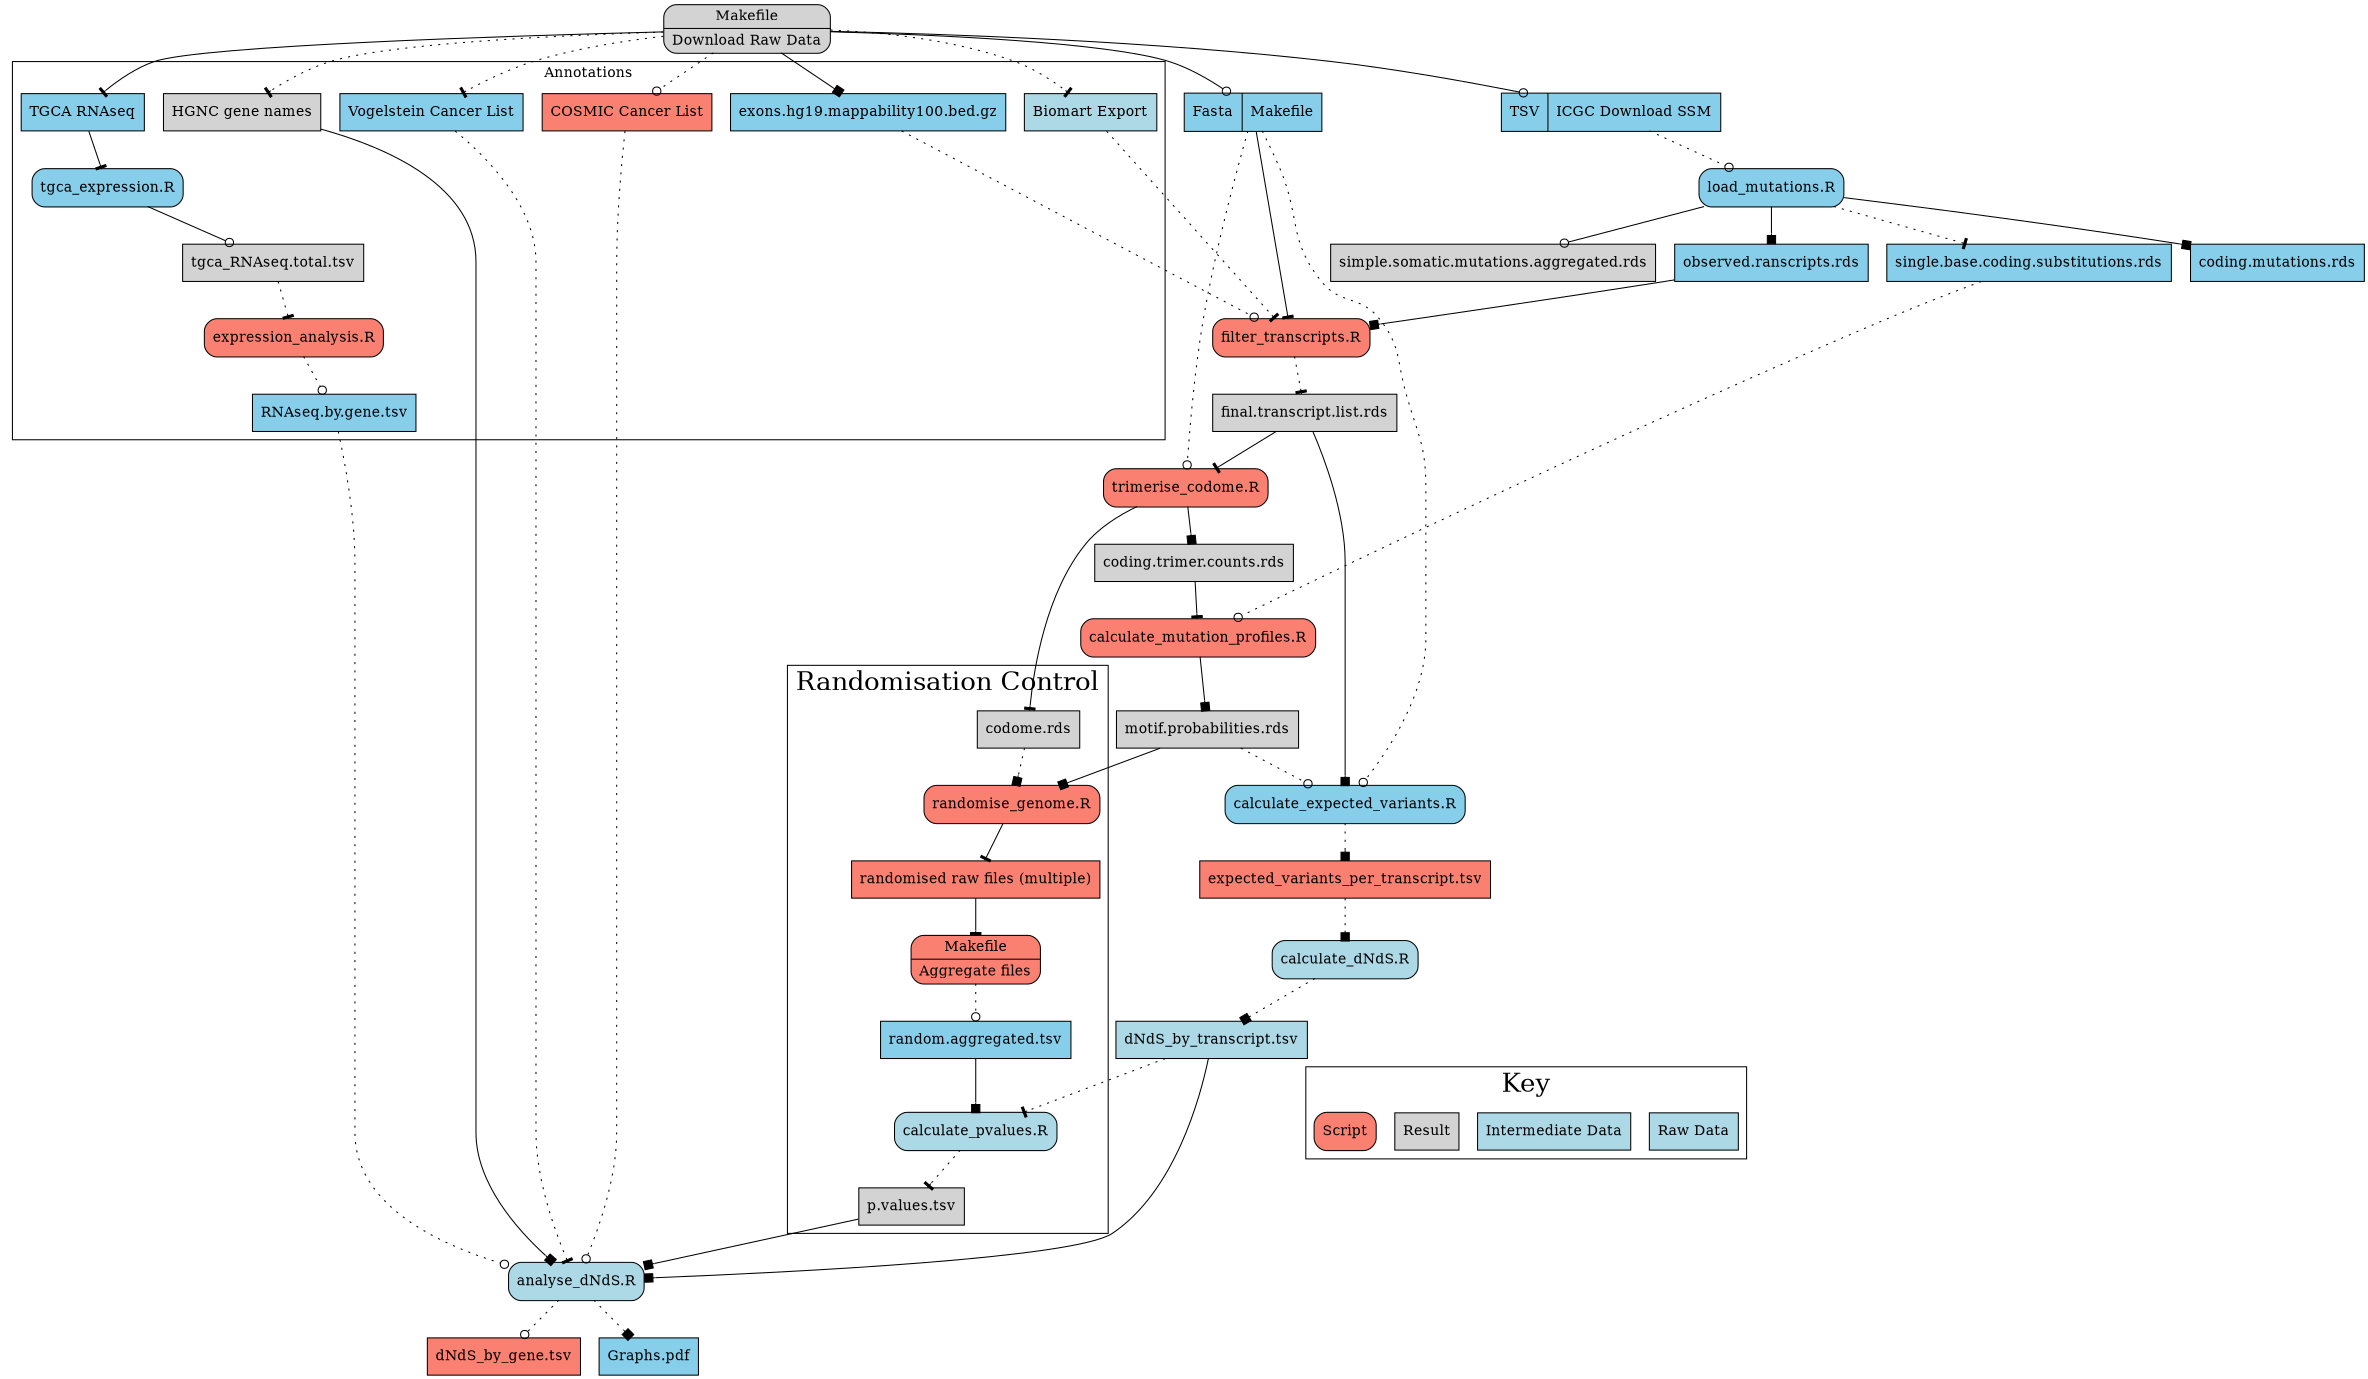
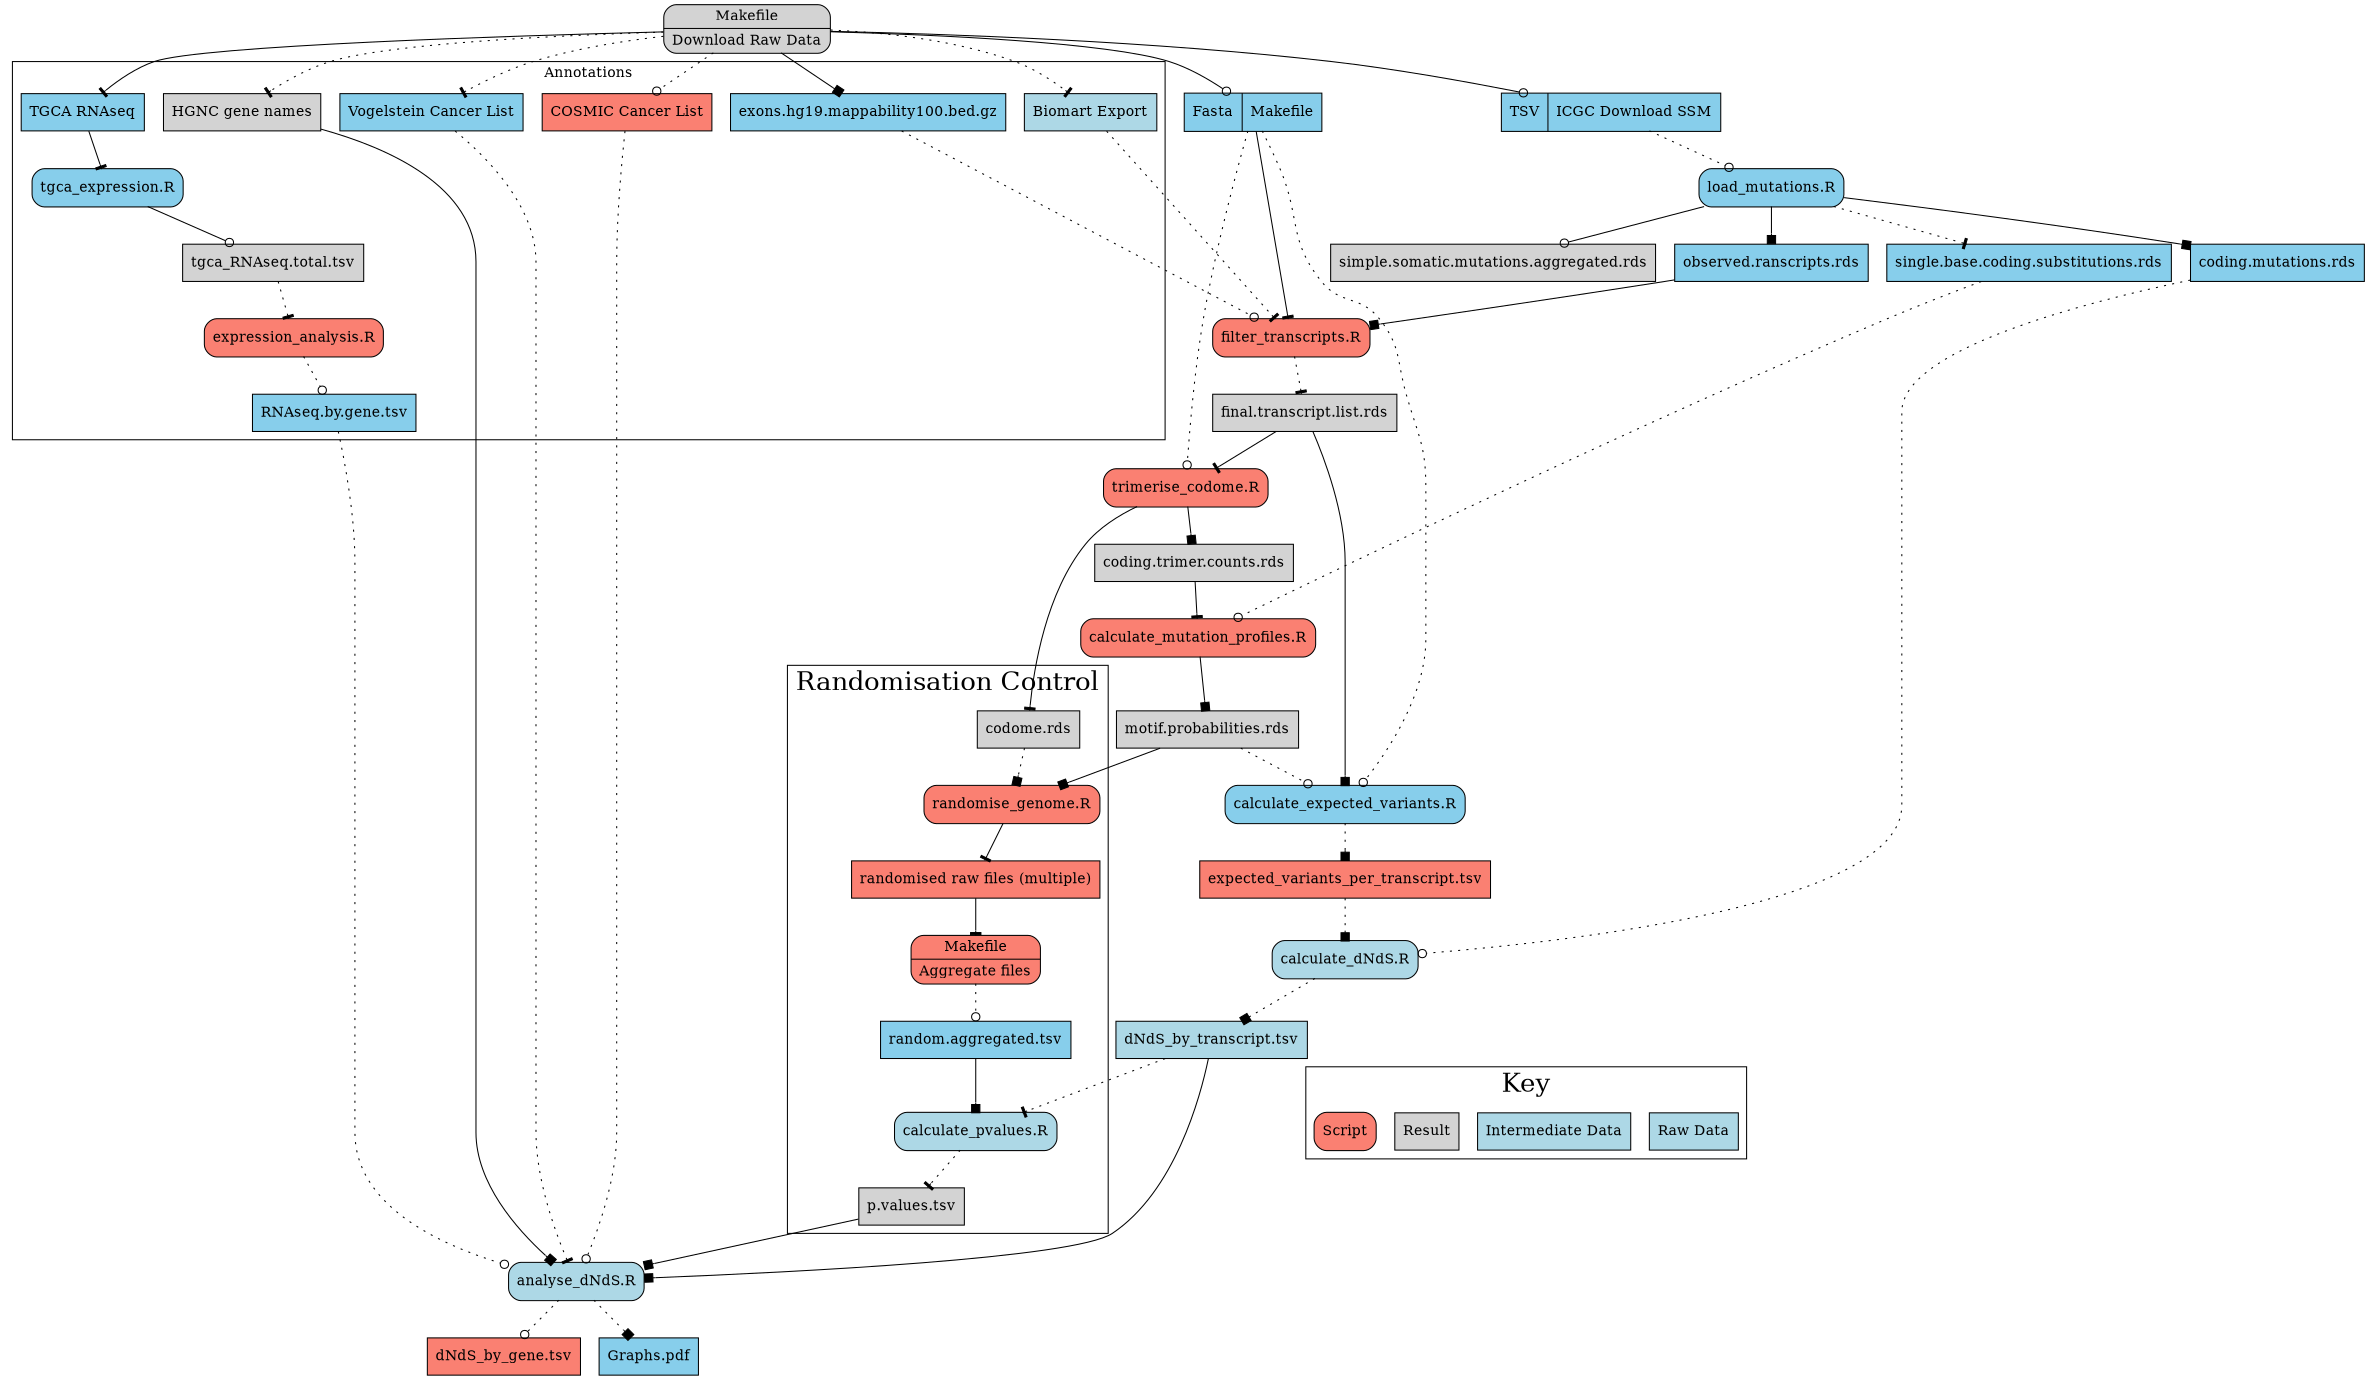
edge "coding.mutations.rds" -> "calculate_dNdS.R": added
